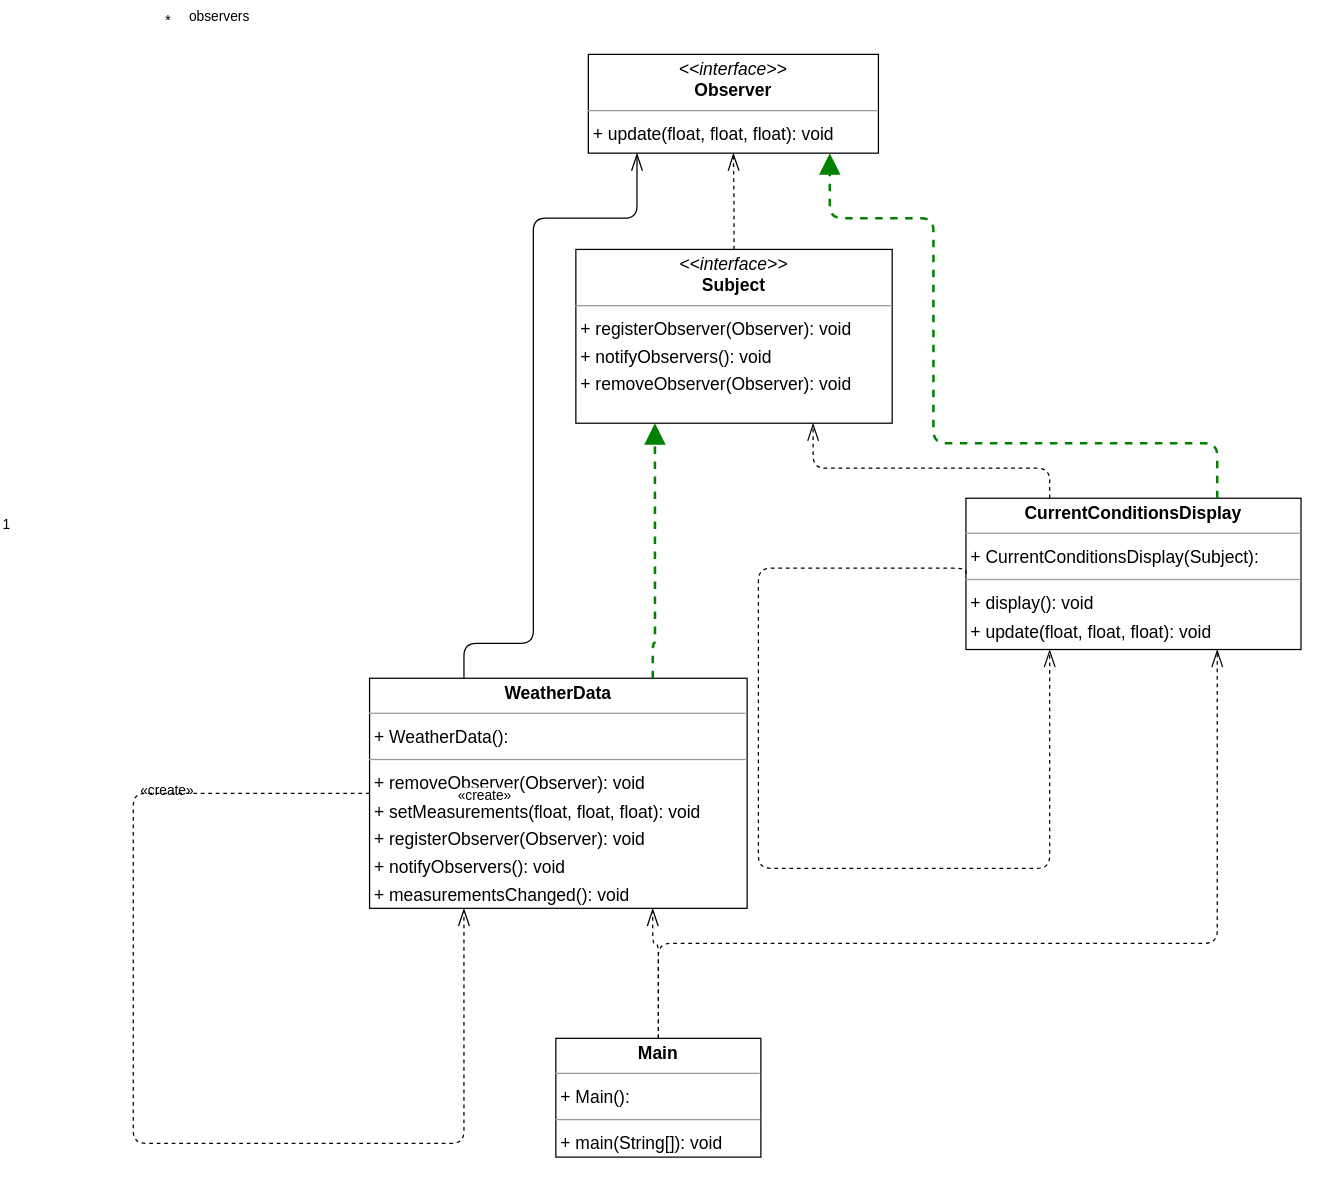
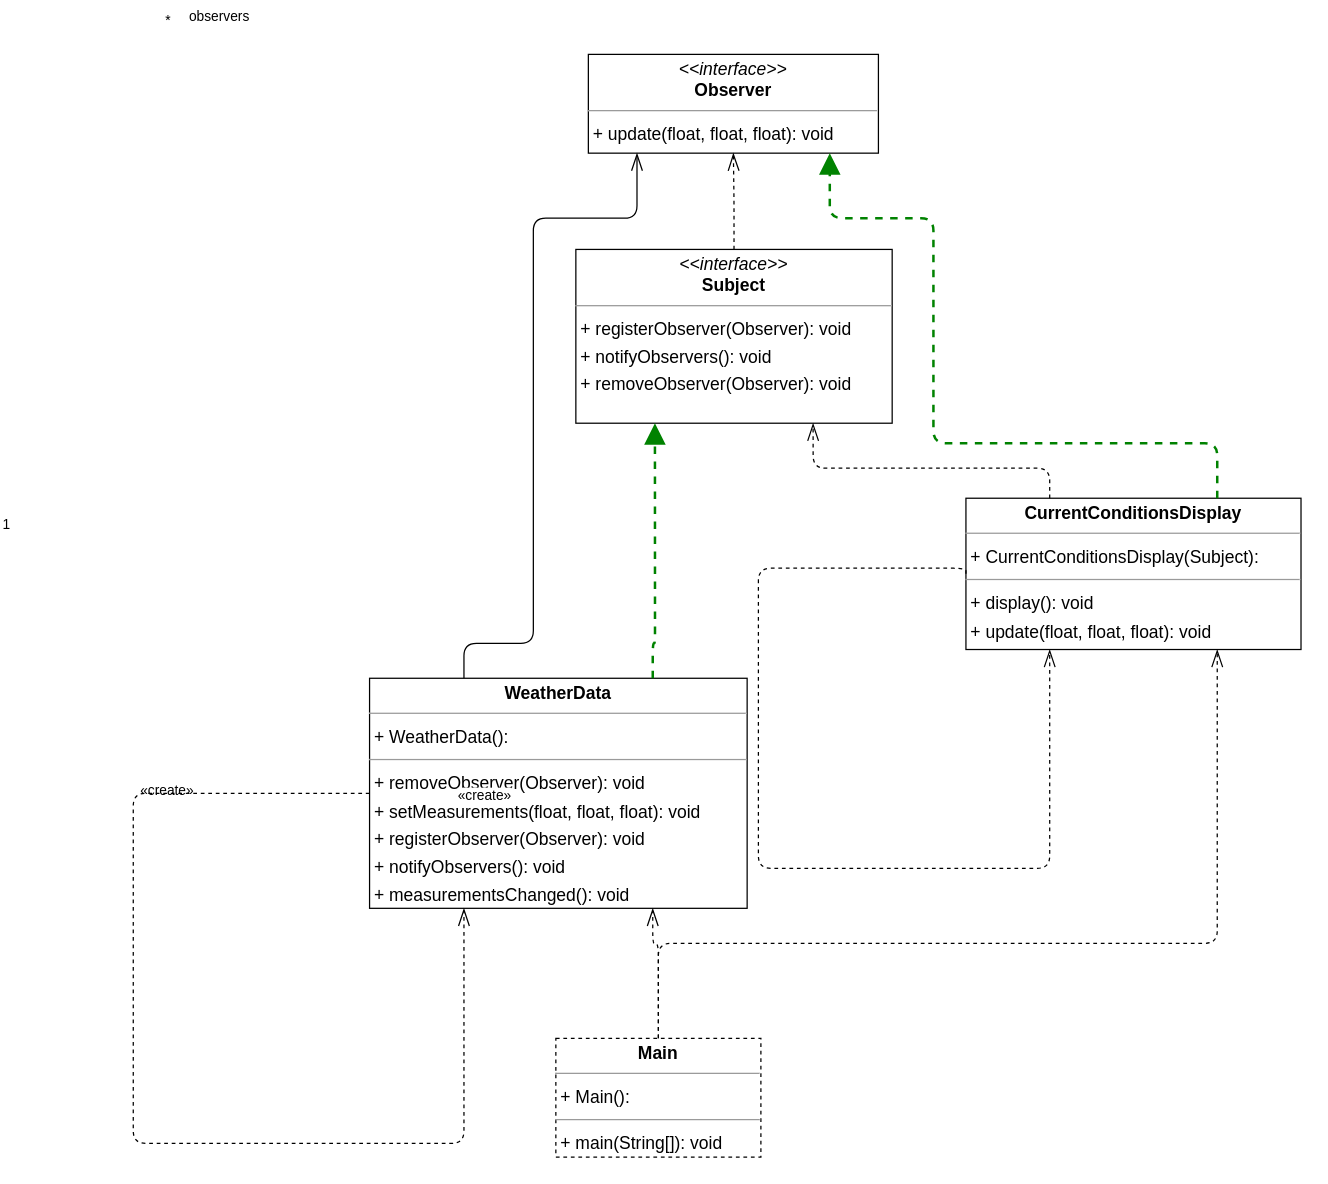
node "Main + Main(): + main(String[]): void": style solid -> dashed
